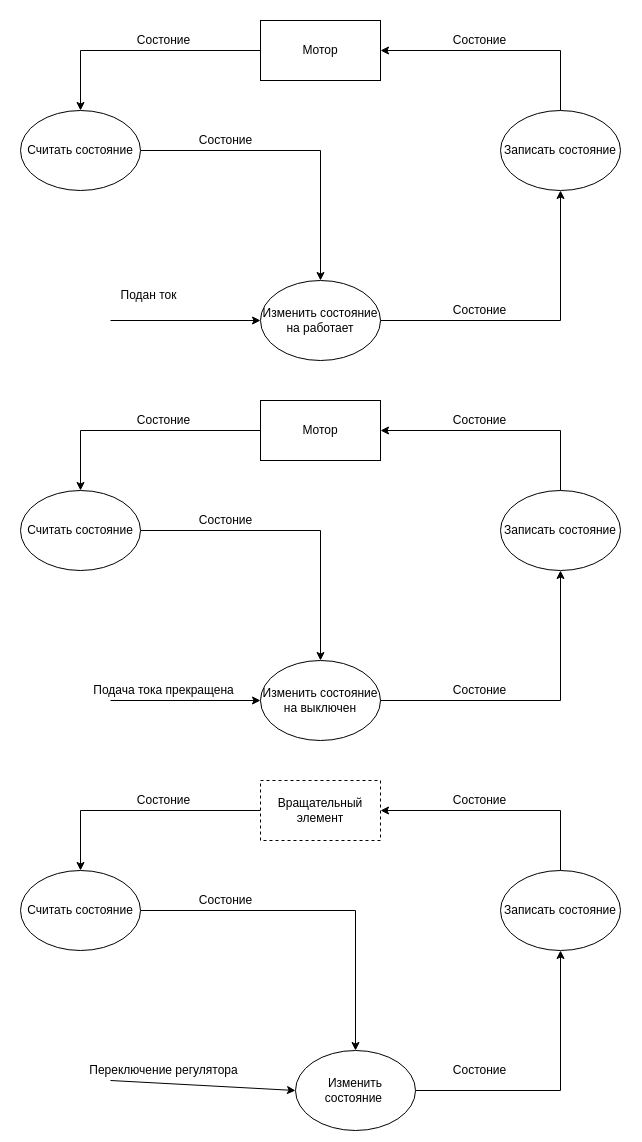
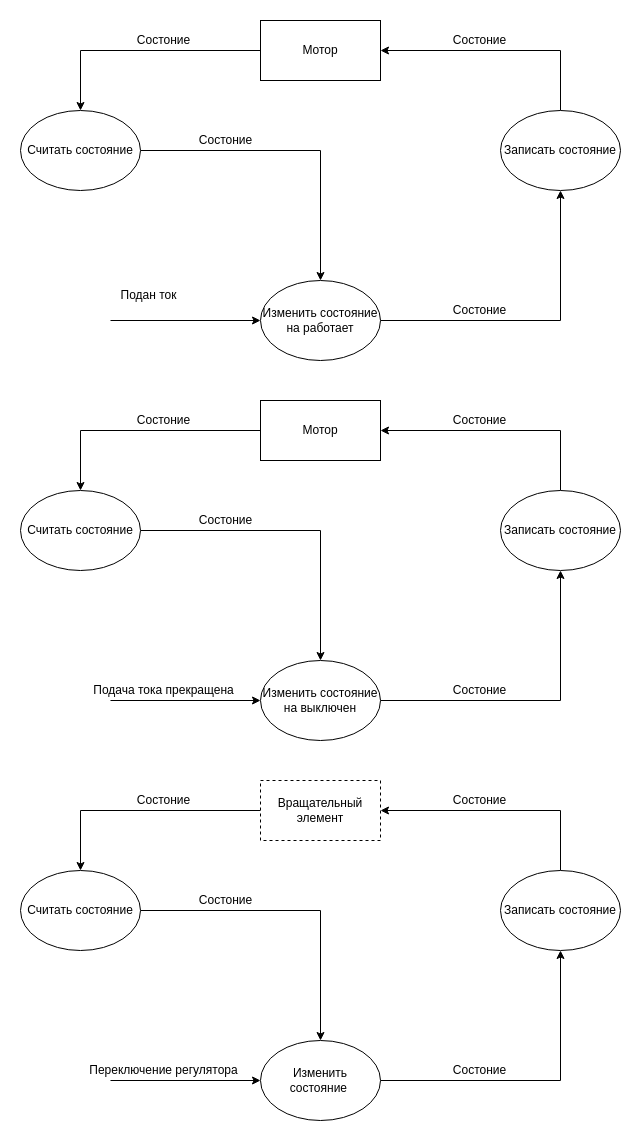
node "Изменить состояние": moved (356, 1091) -> (321, 1081)
